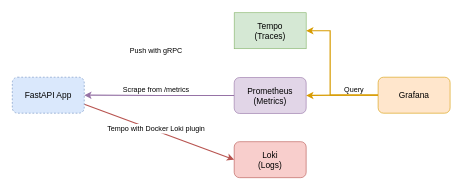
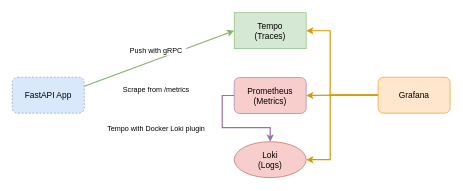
edge "FastAPI App" -> "Tempo(Traces)": added
node "Query": removed
edge "Prometheus(Metrics)" -> "FastAPI App": now "Prometheus(Metrics)" -> "Loki(Logs)"
node "Prometheus(Metrics)": fillcolor #e1d5e7 -> #f8cecc
edge "Grafana" -> "Loki(Logs)": added
edge "FastAPI App" -> "Loki(Logs)": removed
node "Loki(Logs)": shape rounded rectangle -> ellipse
